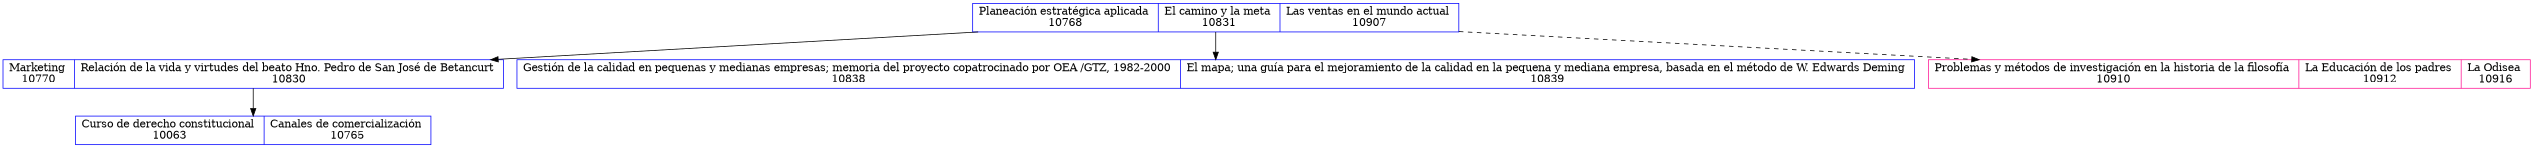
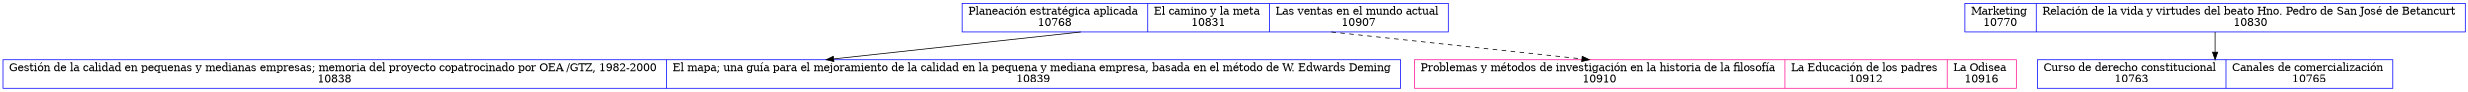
edge "Planeación estratégica aplicada" -> "Marketing": removed
node "Curso de derecho constitucional": text "10063" -> "10763"
